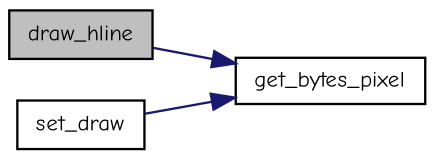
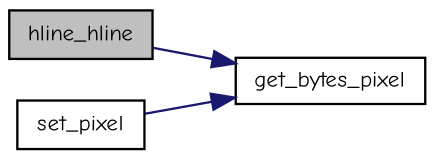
node "draw_hline": label "draw_hline" -> "hline_hline"
node "set_draw": label "set_draw" -> "set_pixel"
